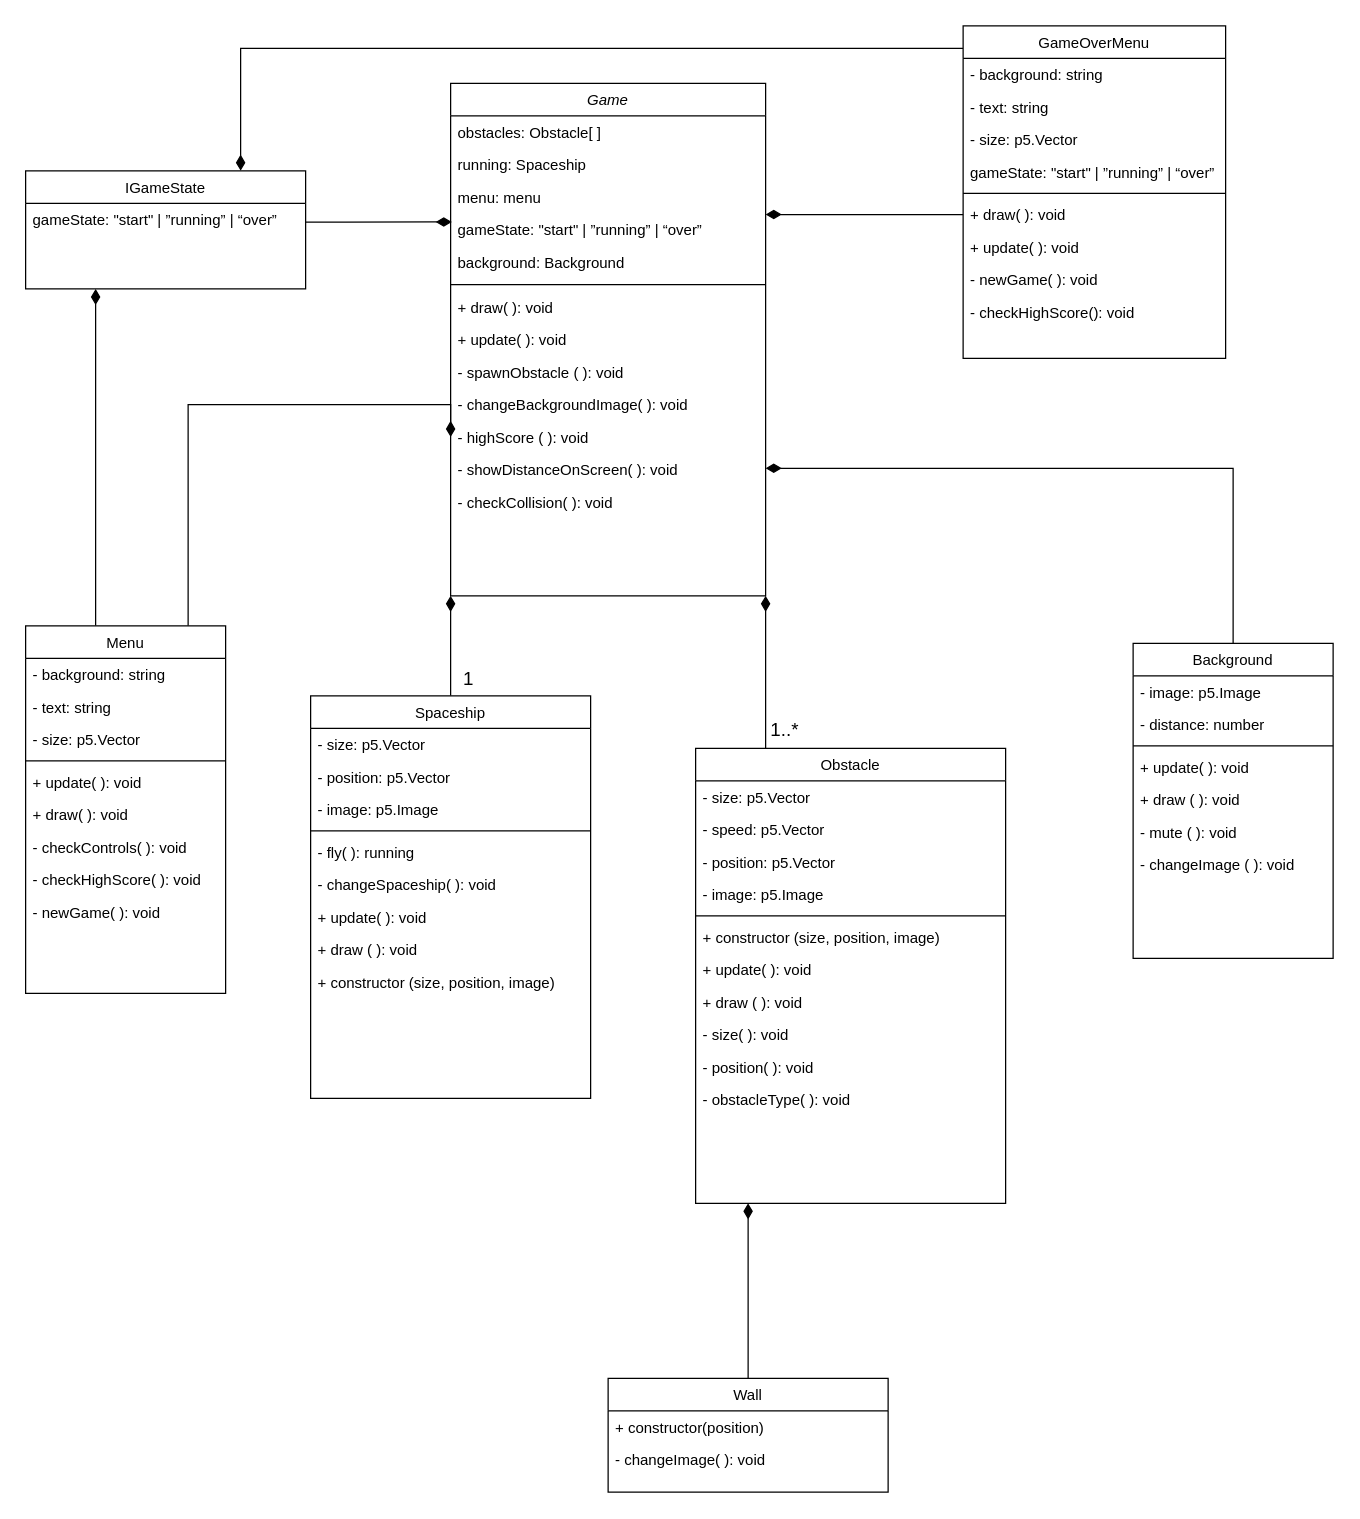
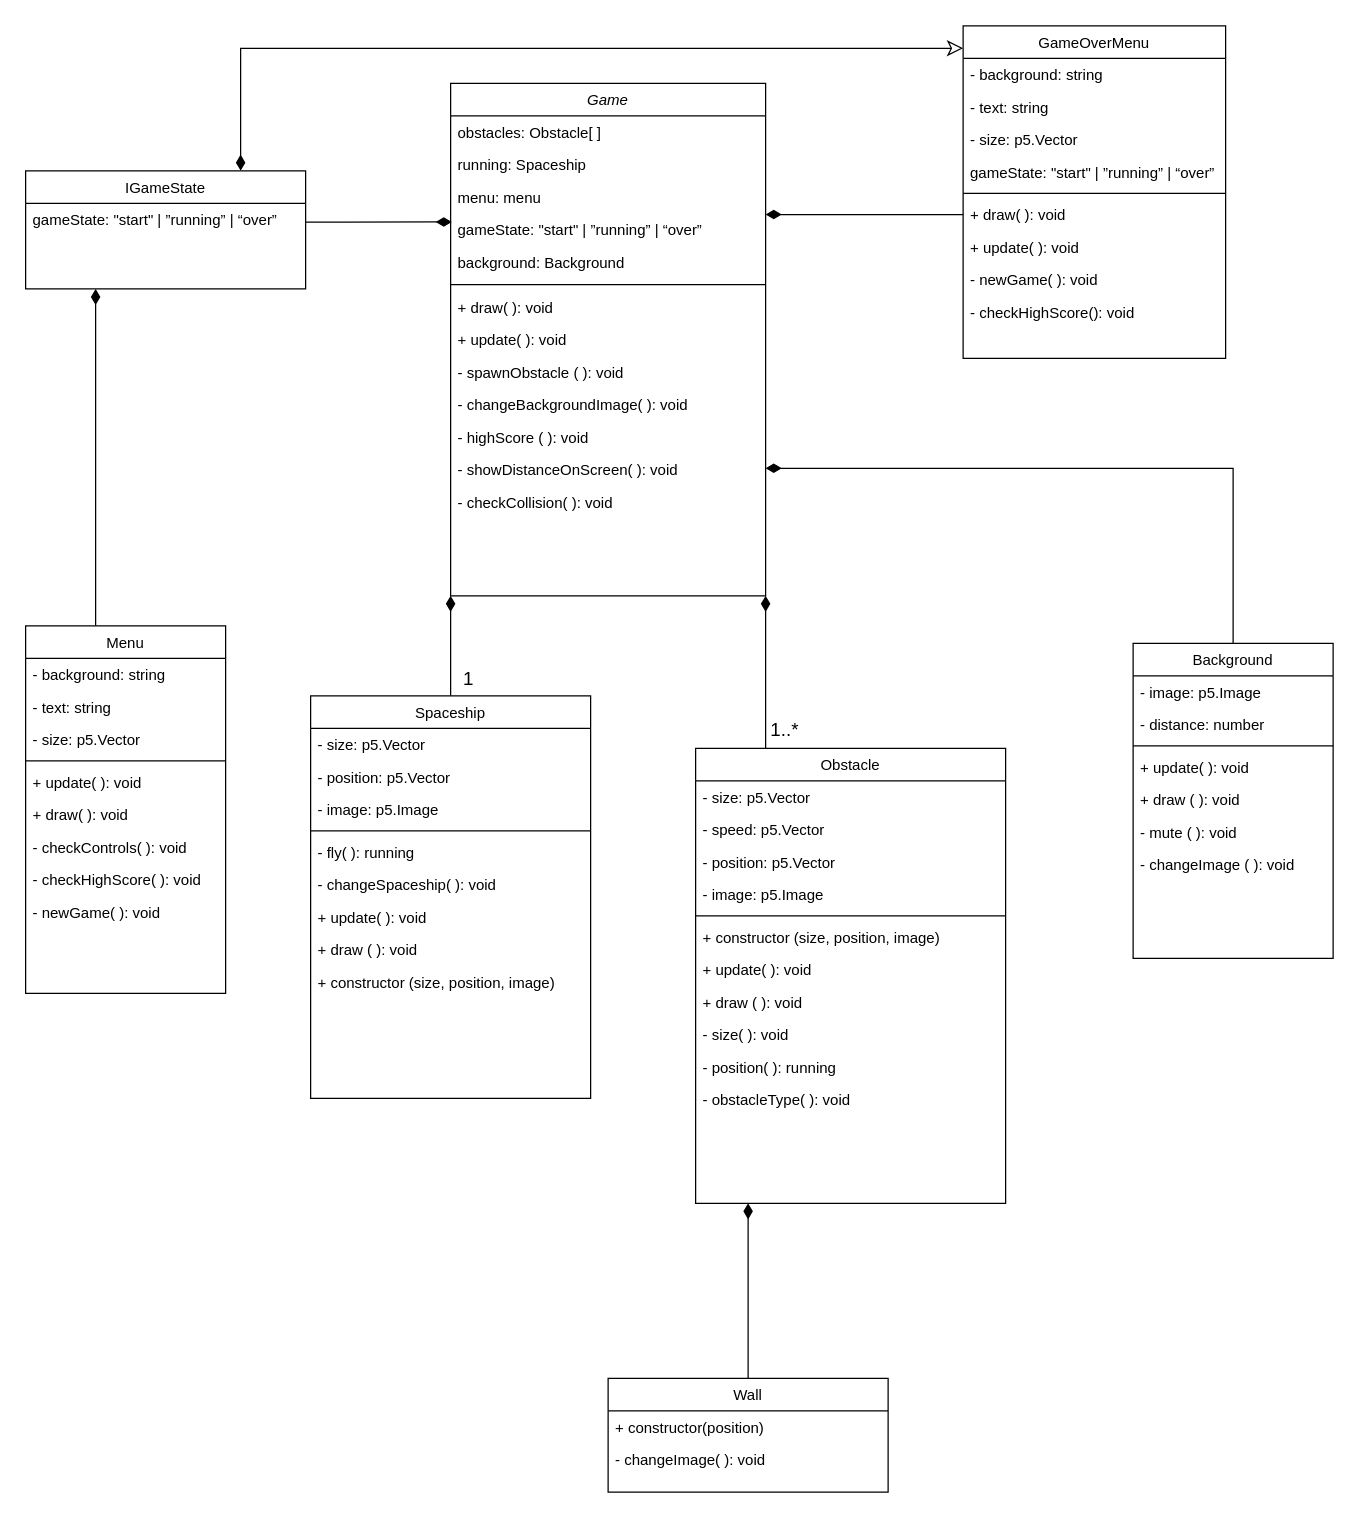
edge "GameOverMenu" -> "IGameState": arrowhead none -> classic
edge "Menu" -> "- highScore ( ): void": removed
node "- position( ): void": label "- position( ): void" -> "- position( ): running"
